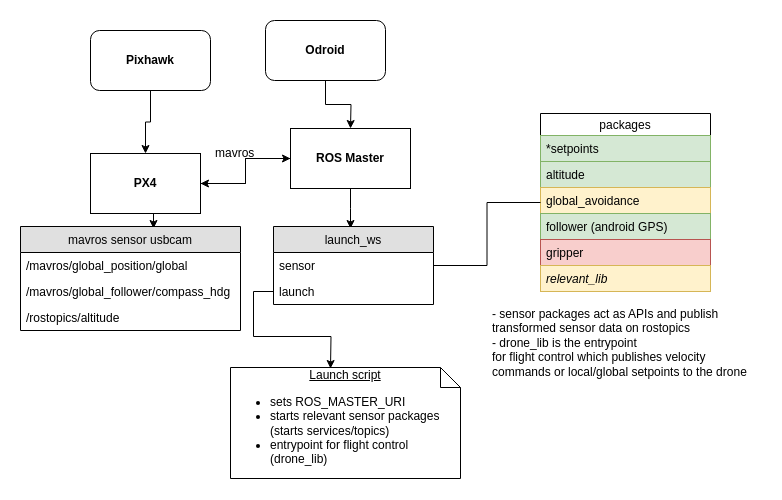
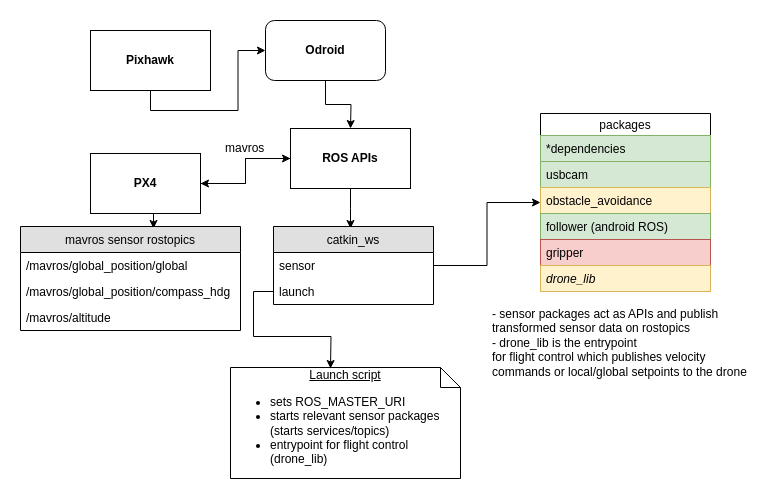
node "Pixhawk": shape rounded rectangle -> rectangle
edge "Pixhawk" -> "PX4": now "Pixhawk" -> "Odroid"
node "*setpoints": label "*setpoints" -> "*dependencies"
node "mavros": moved (239, 154) -> (249, 149)
node "ROS Master": label "ROS Master" -> "ROS APIs"
node "altitude": label "altitude" -> "usbcam"
node "global_avoidance": label "global_avoidance" -> "obstacle_avoidance"
edge "packages" -- "sensor": arrowhead none -> classic
node "follower (android GPS)": label "follower (android GPS)" -> "follower (android ROS)"
node "mavros sensor usbcam": label "mavros sensor usbcam" -> "mavros sensor rostopics"
node "launch_ws": label "launch_ws" -> "catkin_ws"
node "relevant_lib": label "relevant_lib" -> "drone_lib"
node "/mavros/global_follower/compass_hdg": label "/mavros/global_follower/compass_hdg" -> "/mavros/global_position/compass_hdg"
node "/rostopics/altitude": label "/rostopics/altitude" -> "/mavros/altitude"
